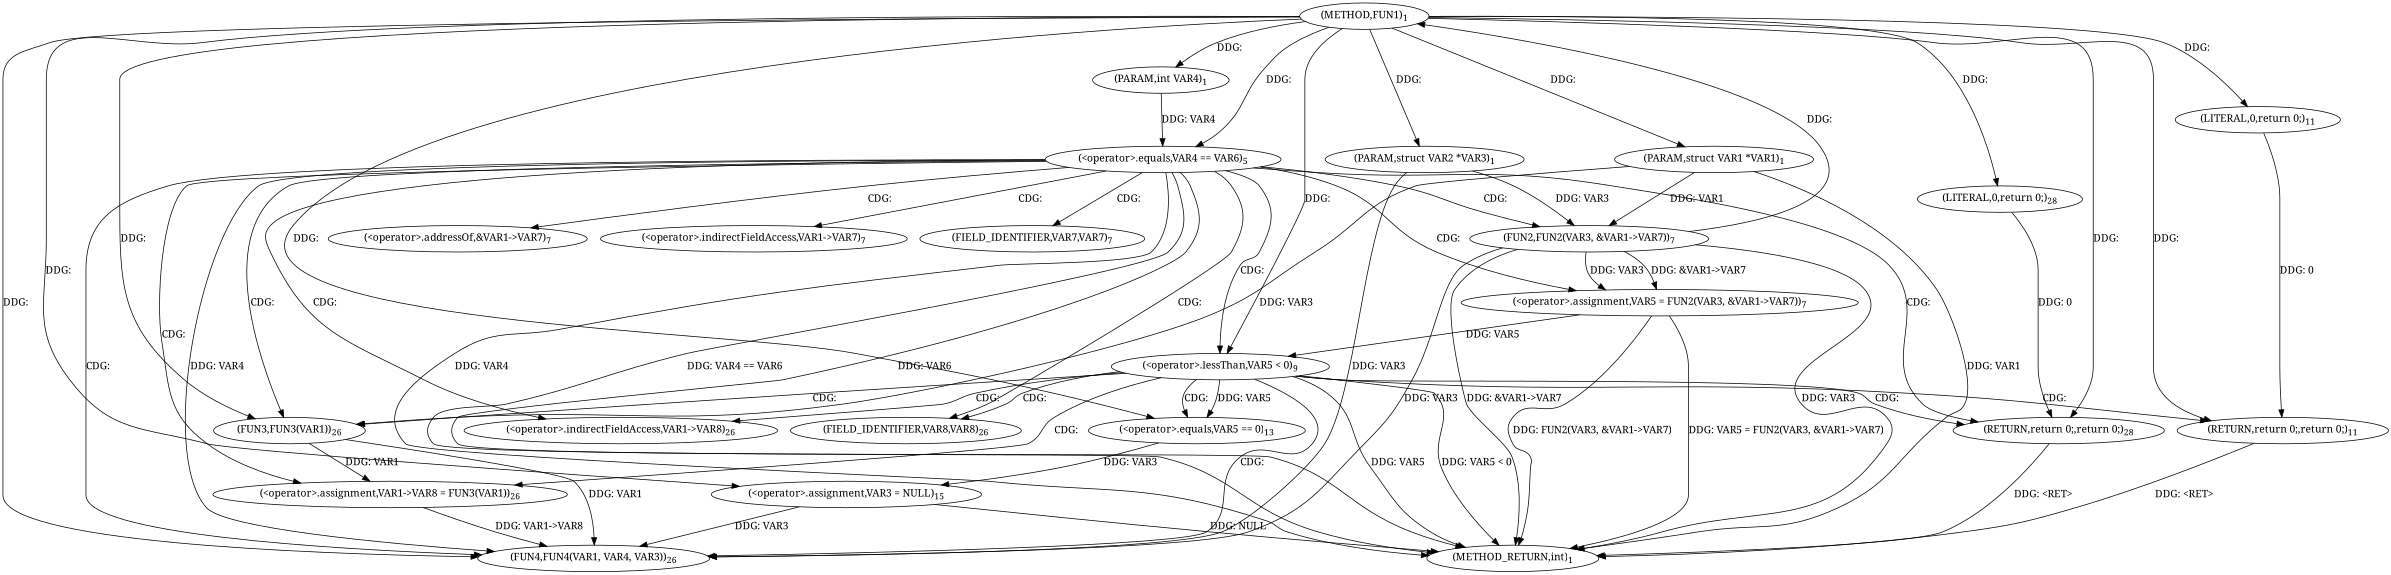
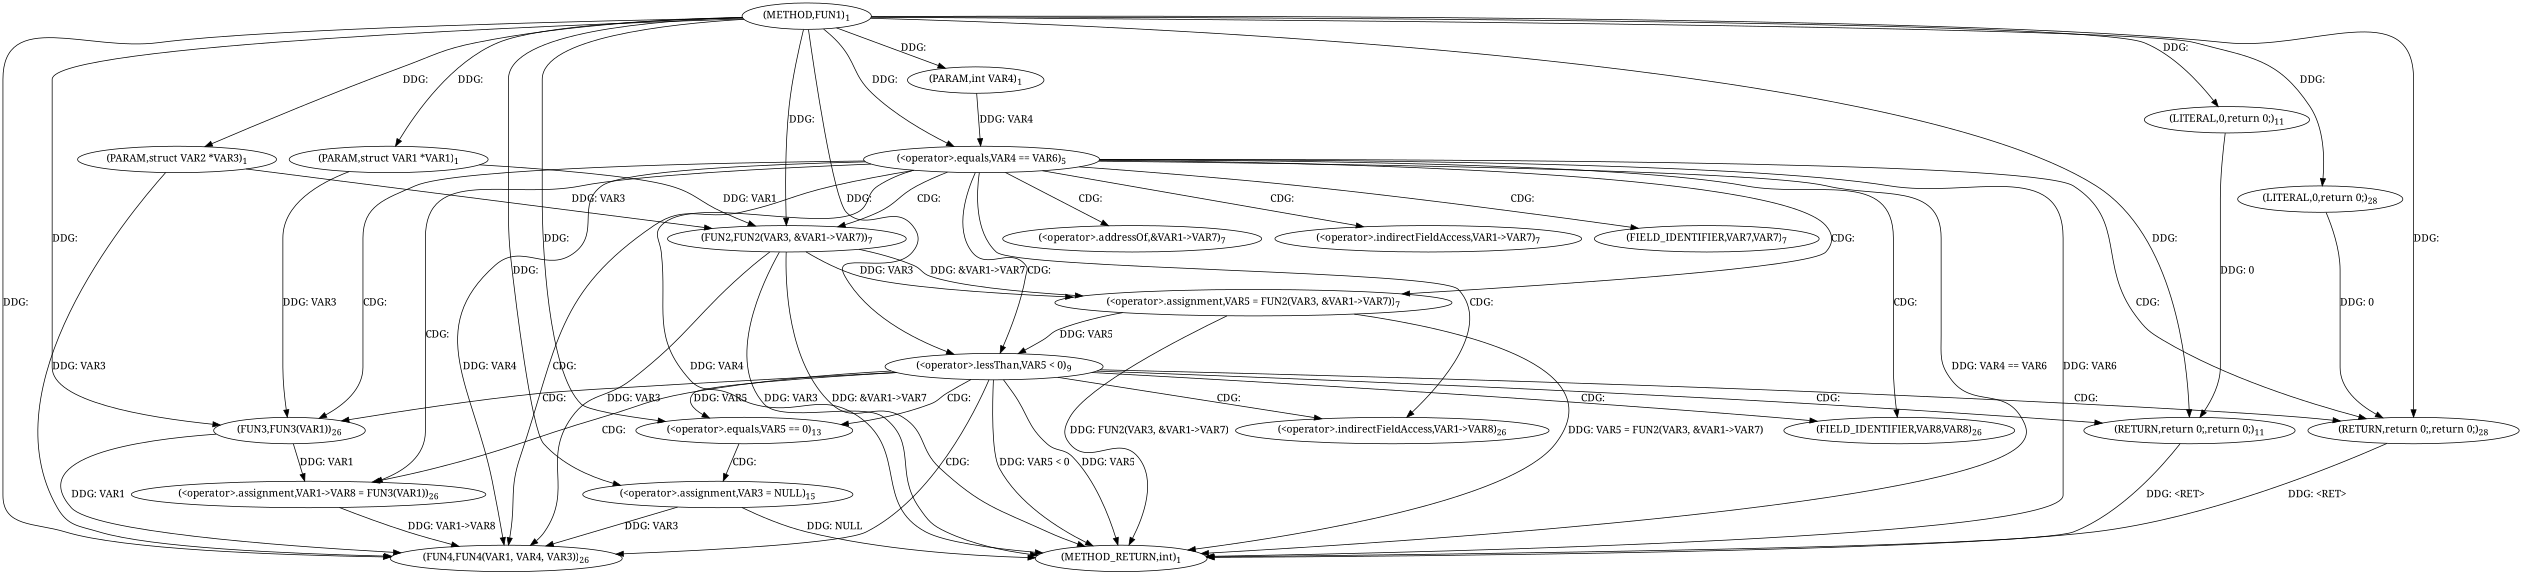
edge "(FUN2,FUN2(VAR3, &VAR1->VAR7))" -> "(METHOD,FUN1)": reversed
edge "(PARAM,struct VAR1 *VAR1)" -> "(METHOD_RETURN,int)": removed, label "DDG: VAR1"
edge "(<operator>.equals,VAR5 == 0)" -> "(<operator>.assignment,VAR3 = NULL)": label "DDG: VAR3" -> "CDG: "
